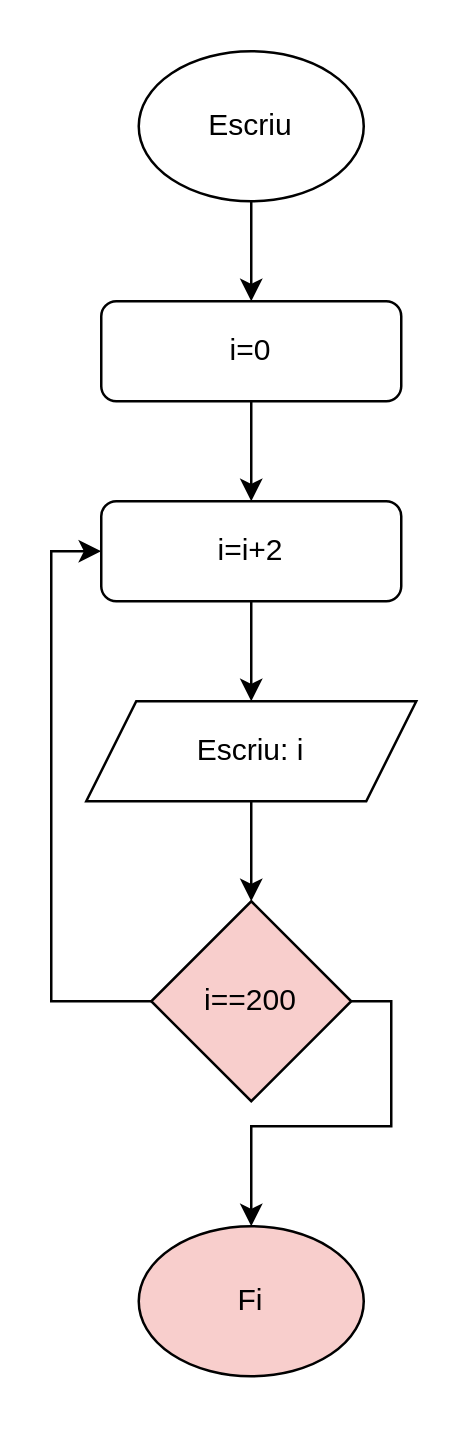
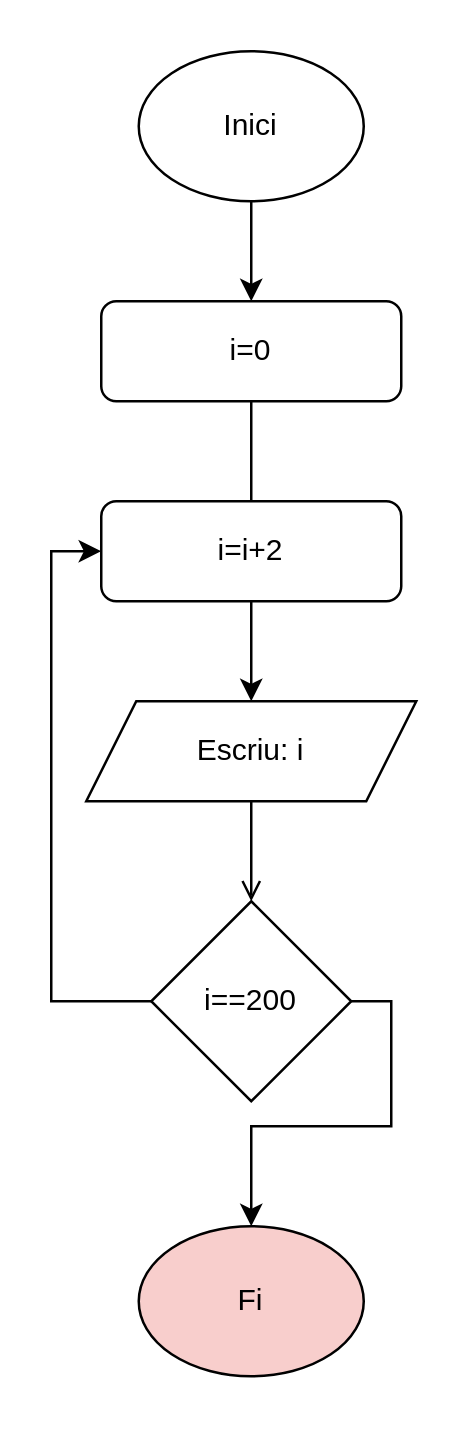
node "Escriu": label "Escriu" -> "Inici"
edge "i=0" -> "i=i+2": arrowhead classic -> none
edge "Escriu: i" -> "i==200": arrowhead classic -> open
node "i==200": fillcolor #f8cecc -> #ffffff
